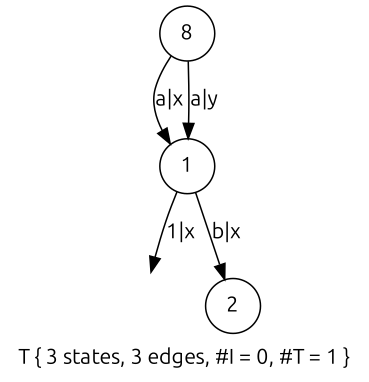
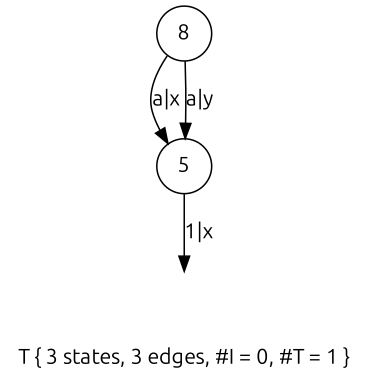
node "1": label "1" -> "5"
node "2": removed
